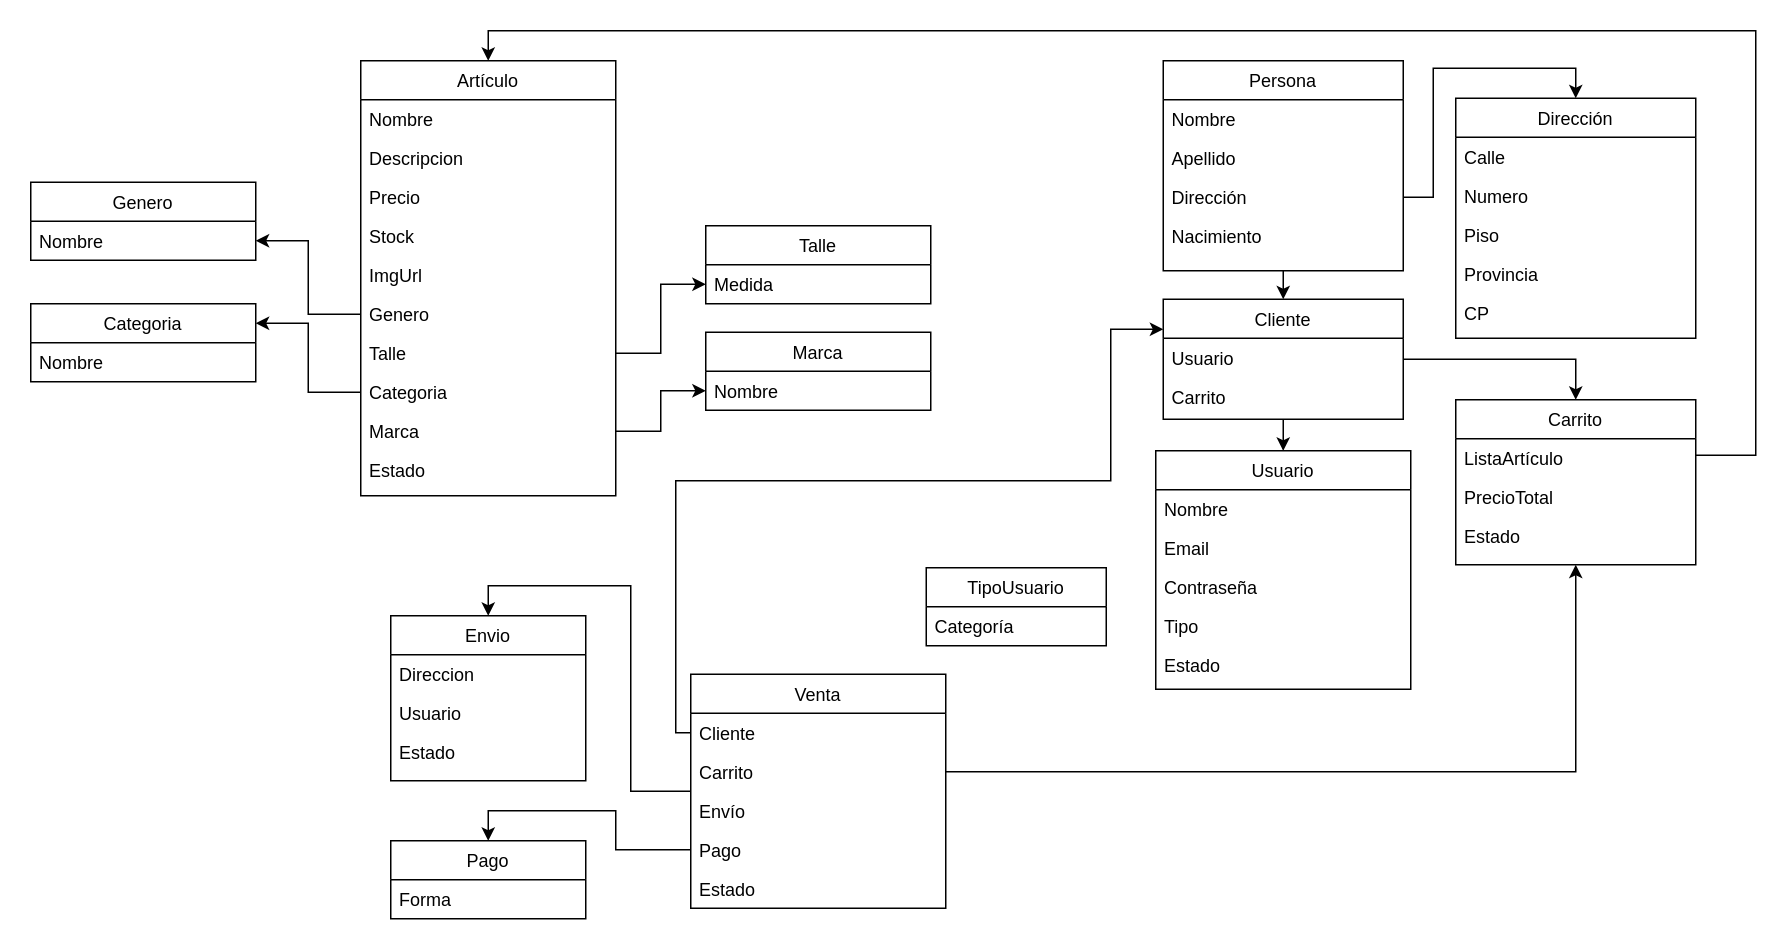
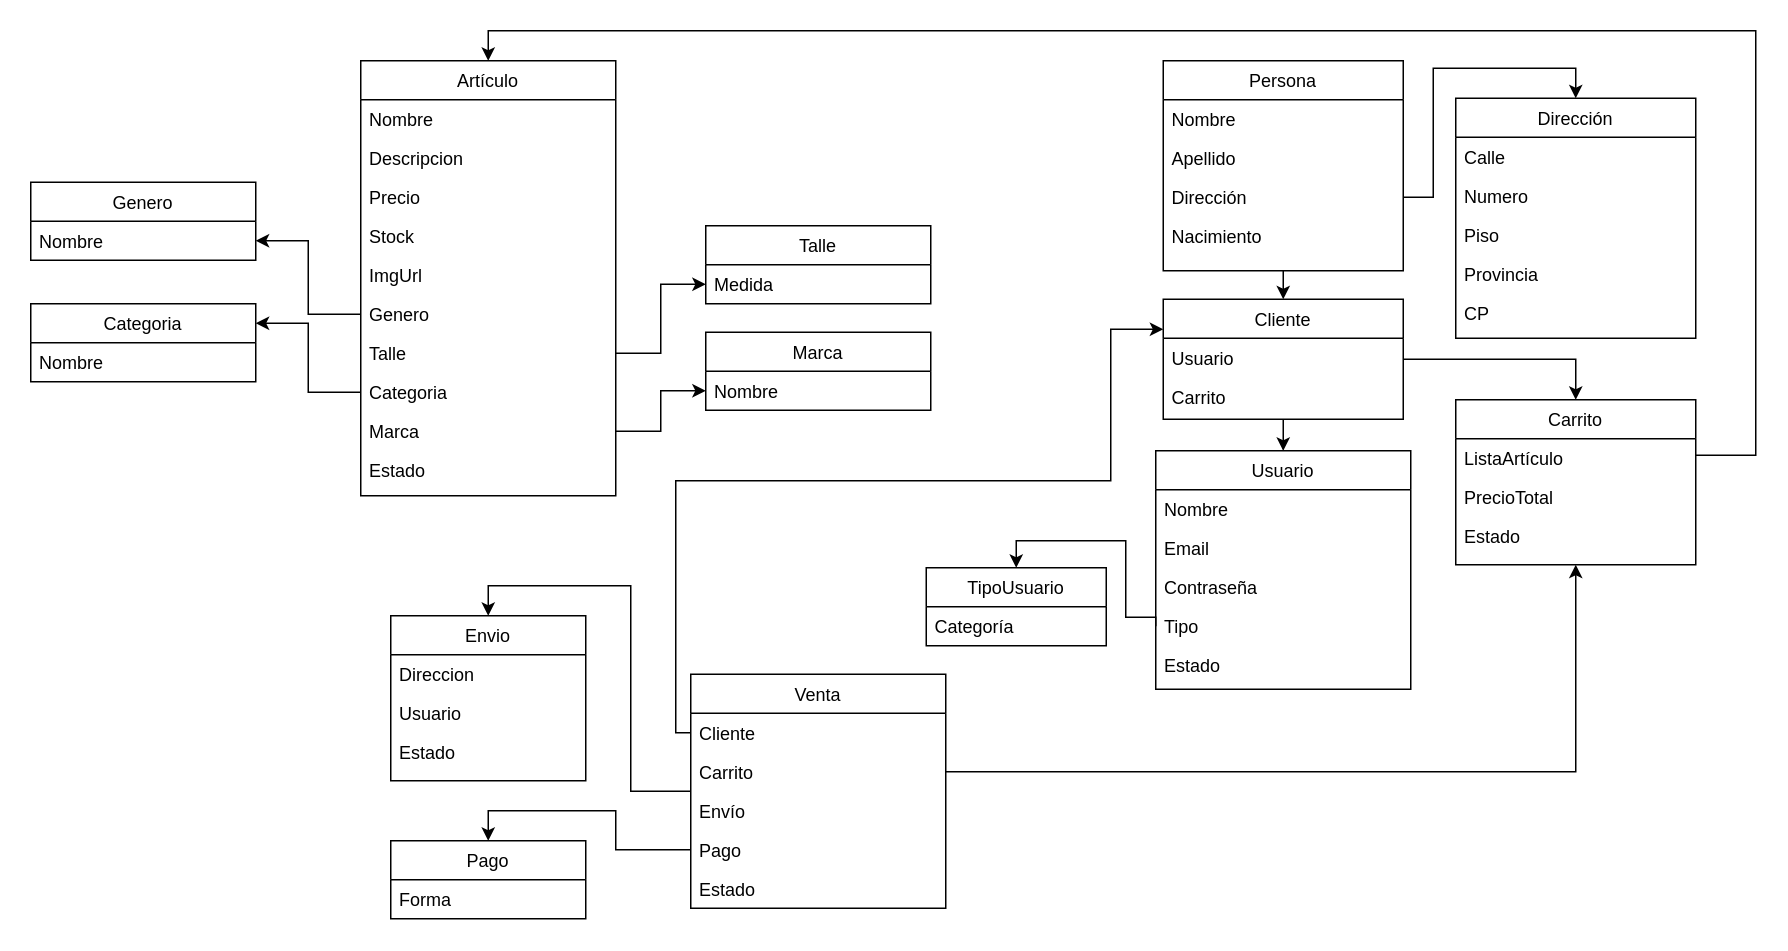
edge "Tipo" -> "TipoUsuario": added
